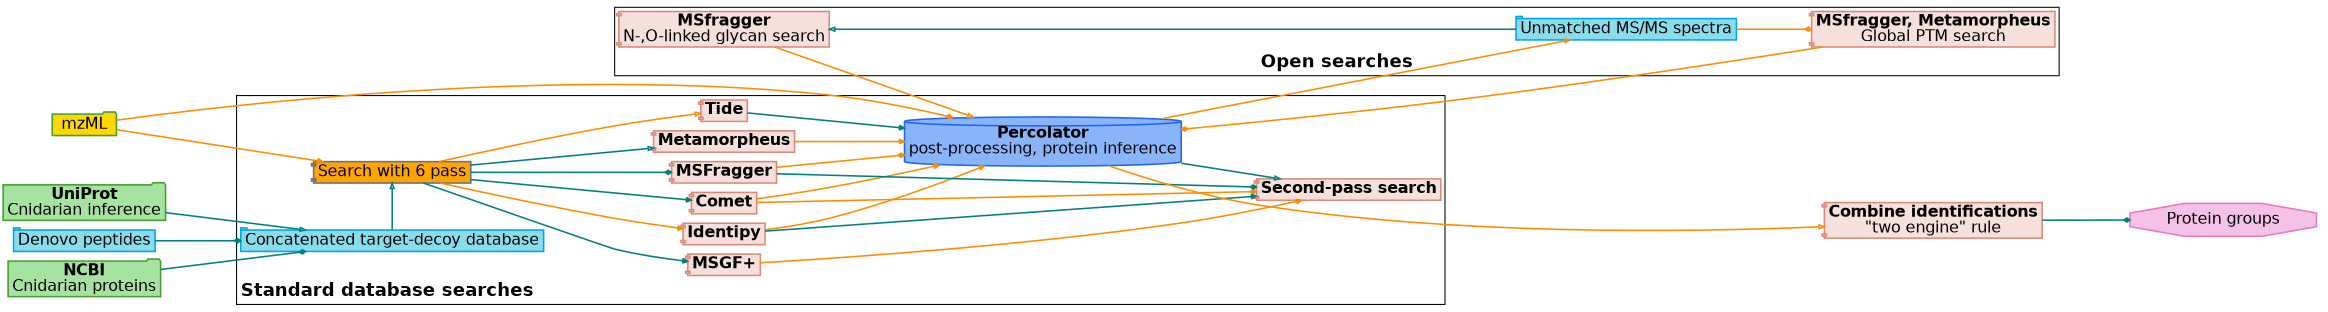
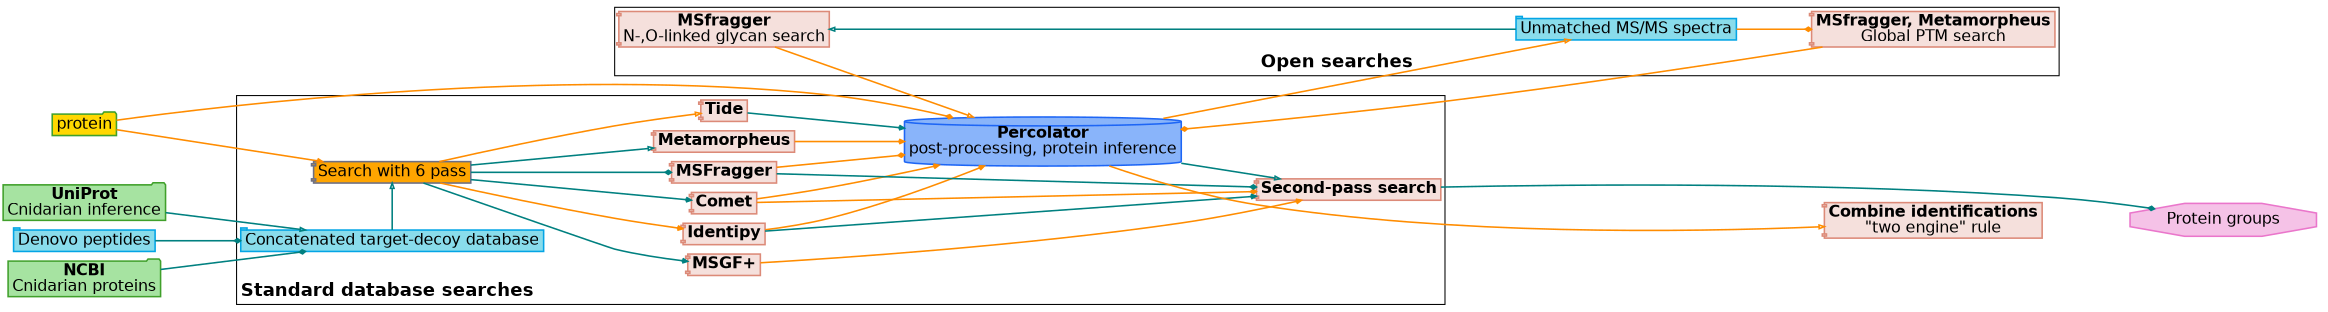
node "mzML": label "mzML" -> "protein"
edge "Combine identifications" -> "Protein groups": now "Second-pass search" -> "Protein groups"
